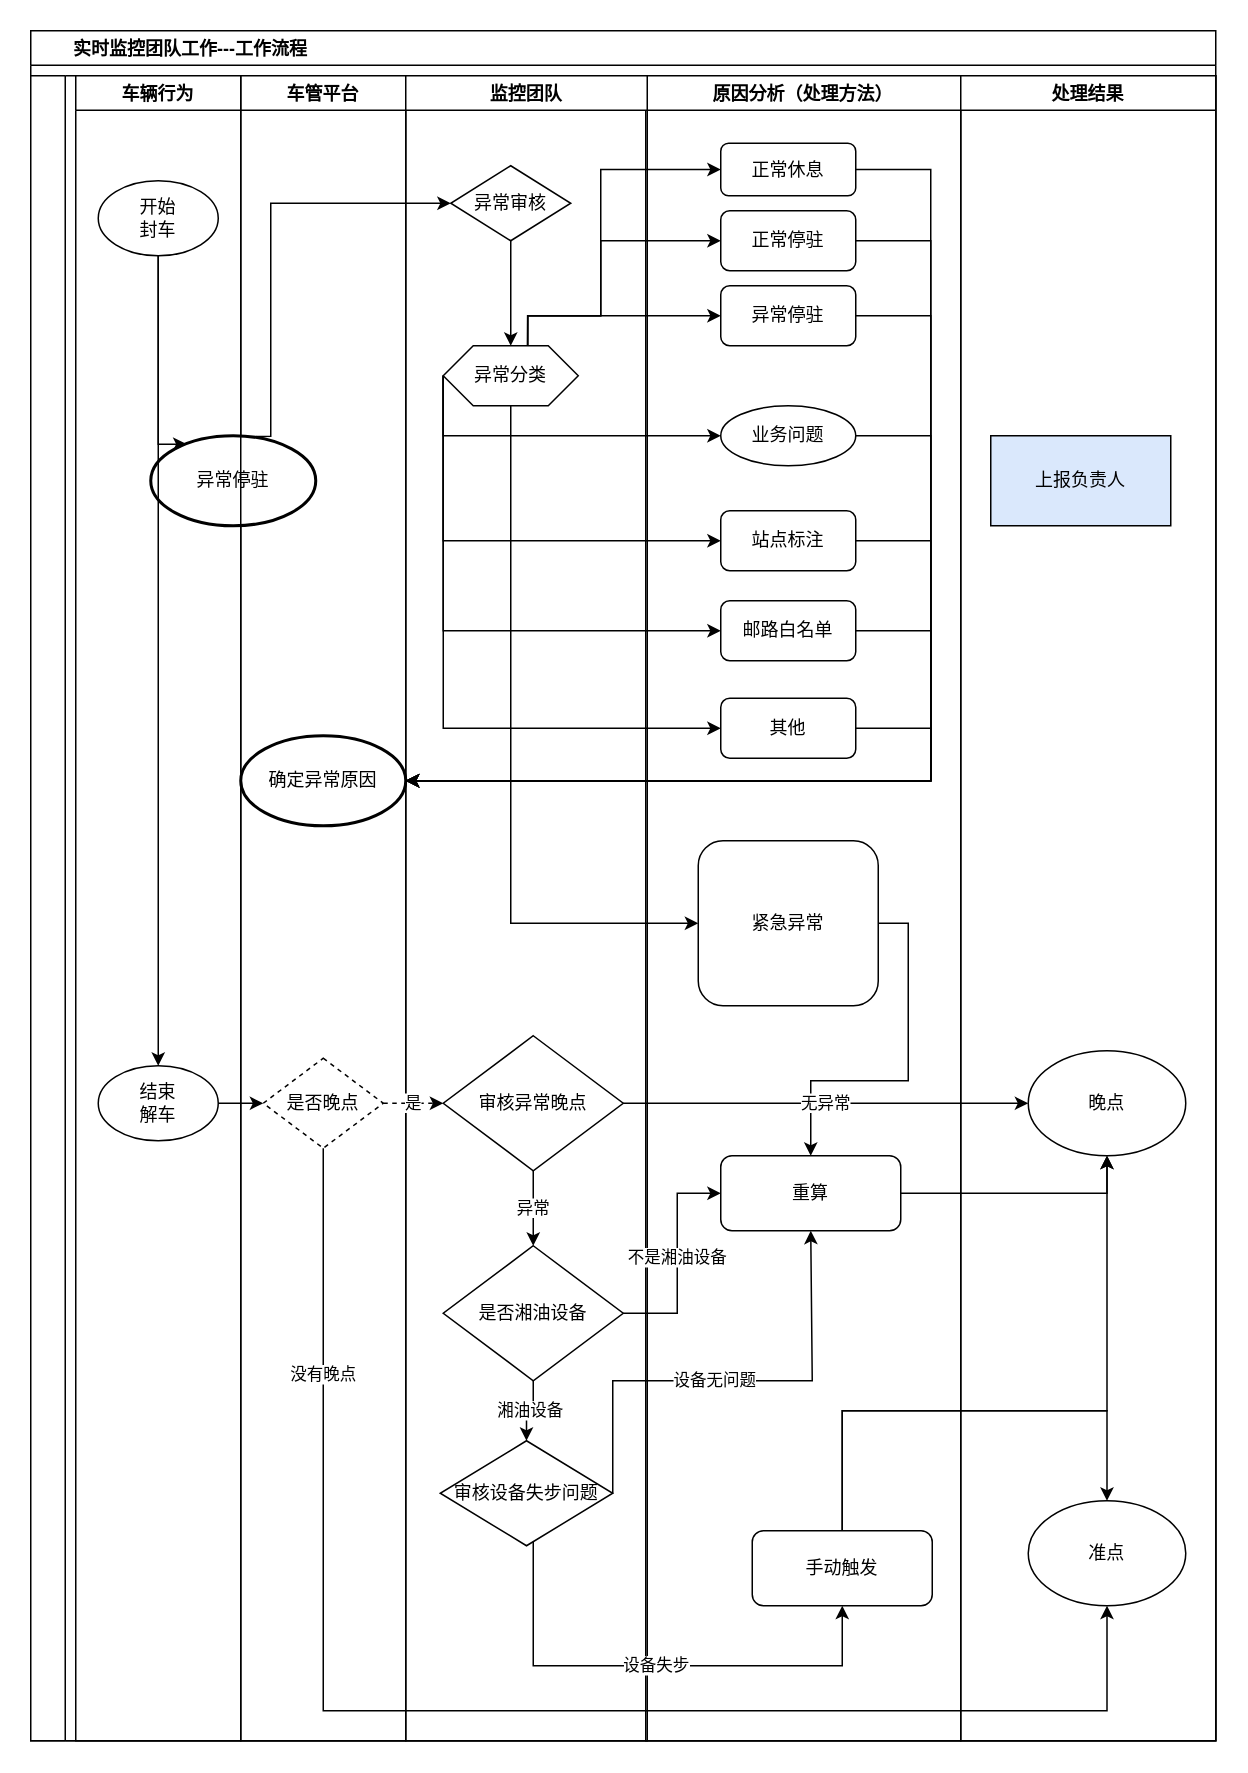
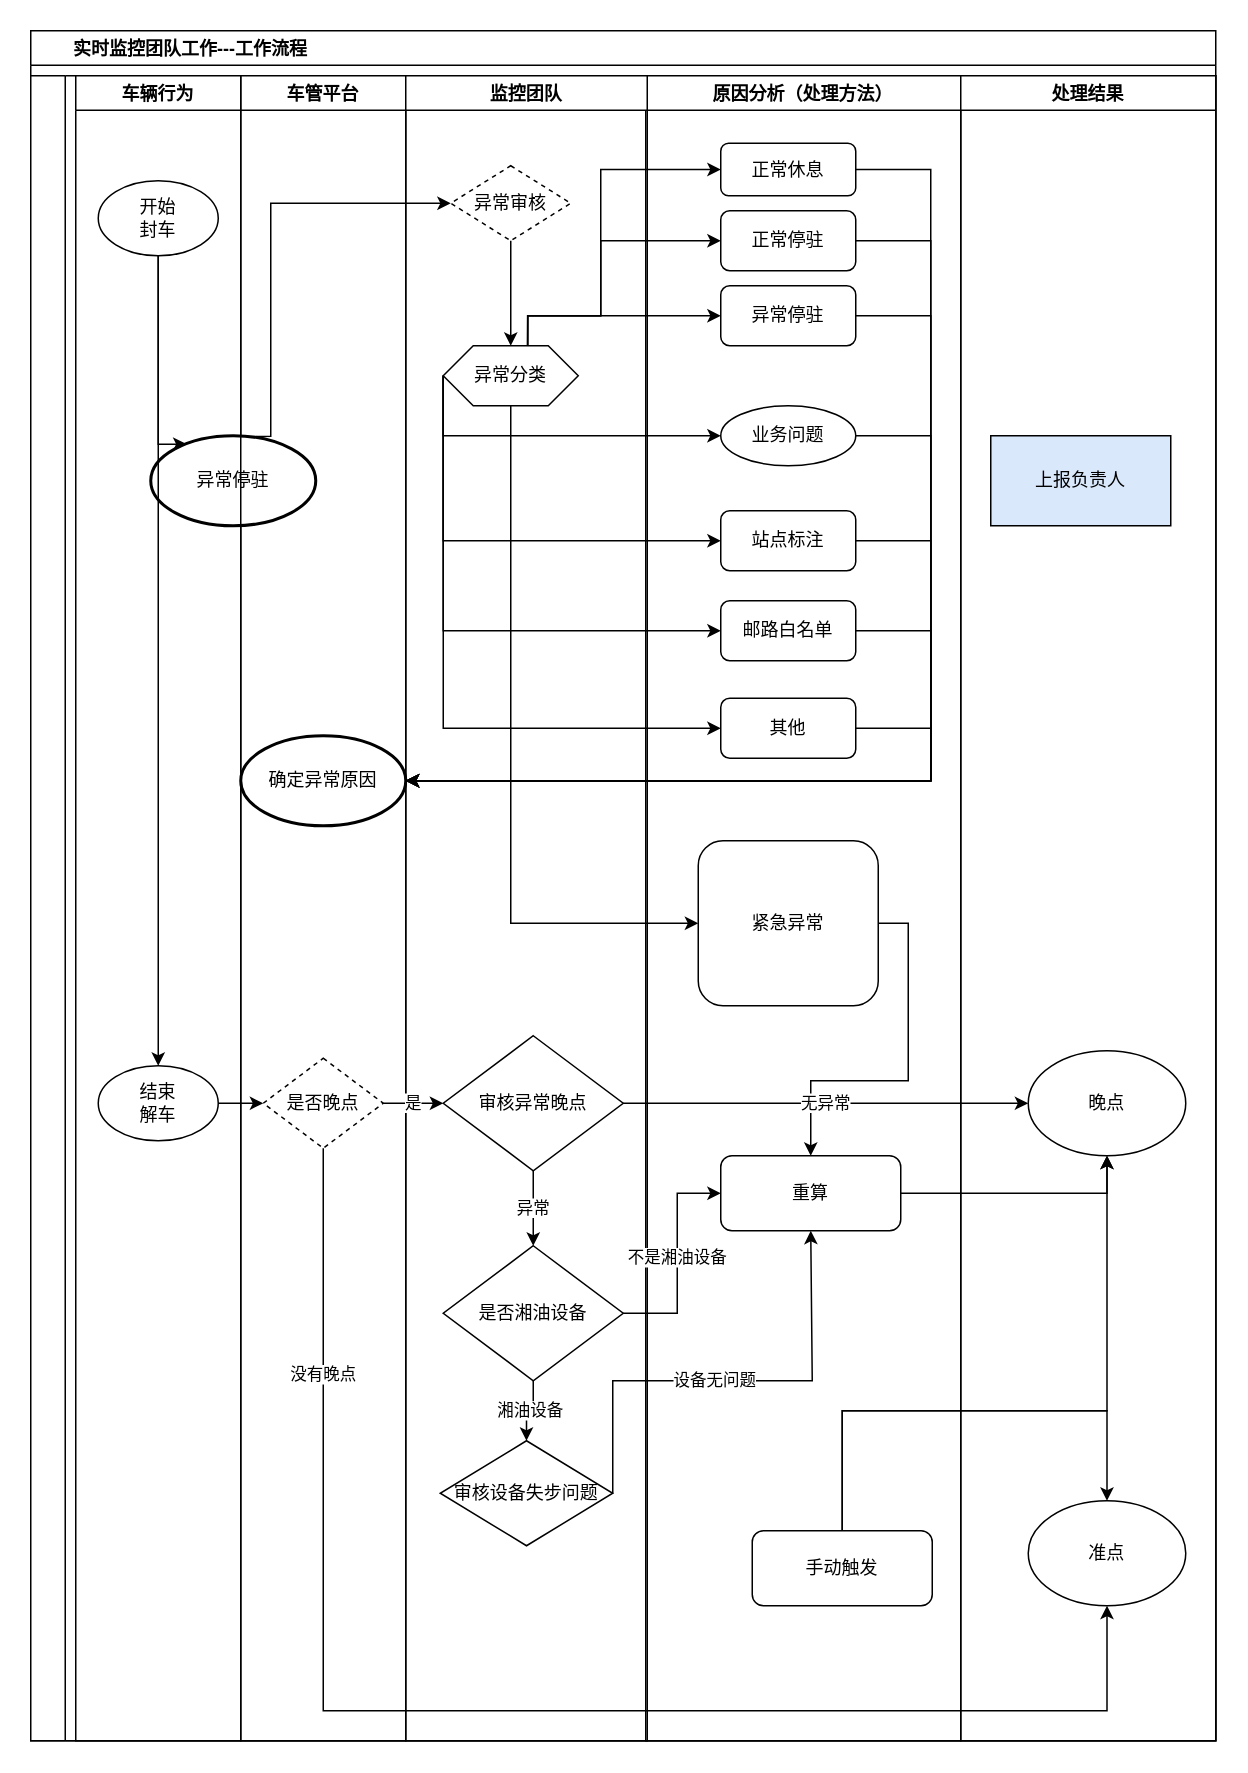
node "异常审核": style solid -> dashed
edge "是否晚点" -> "审核异常晚点": style dashed -> solid
edge "审核设备失步问题" -> "手动触发": removed, label "设备失步"
